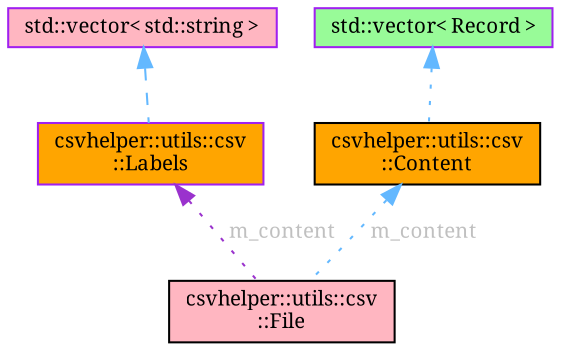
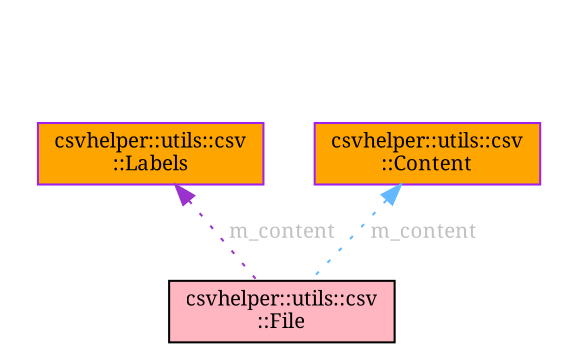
node "std::vector< std::string >": removed
node "std::vector< Record >": removed
node "csvhelper::utils::csv ::Content": color black -> purple
